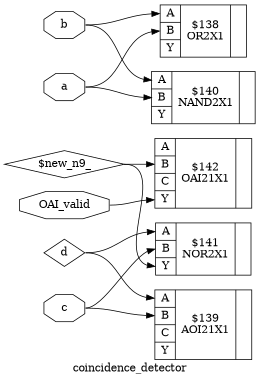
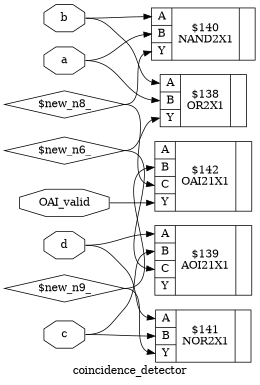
node "$new_n8_": added
node "$new_n6_": added
node "d": shape diamond -> octagon
